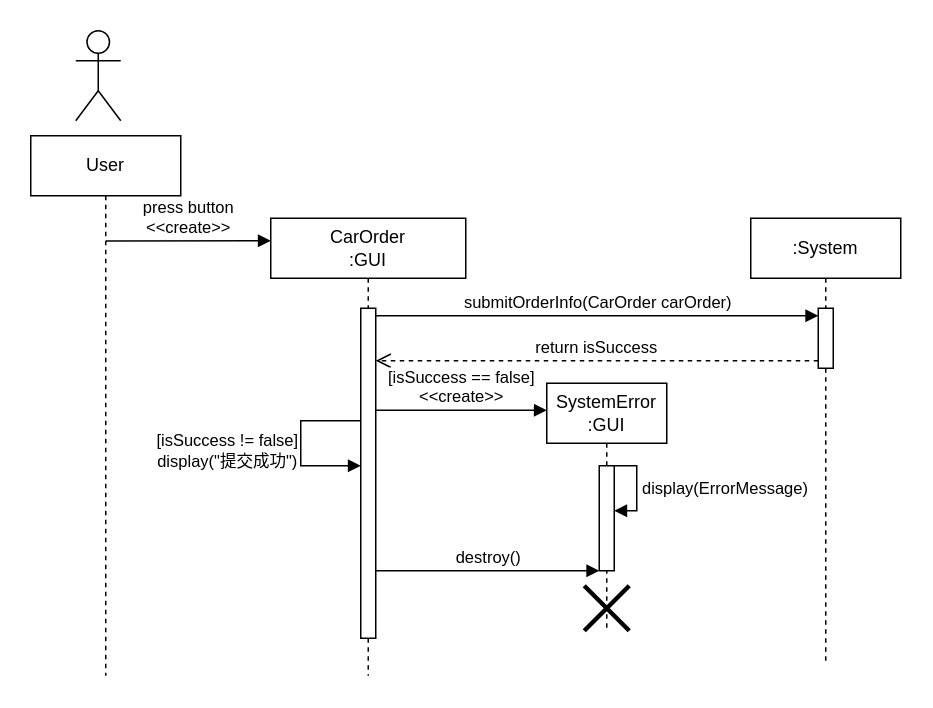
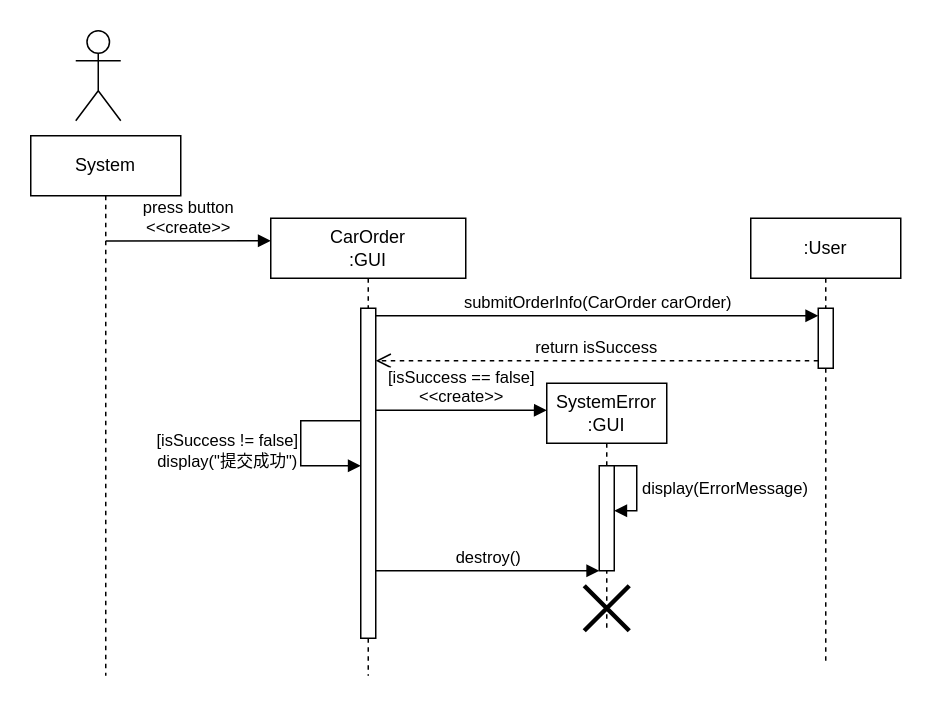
node "User": label "User" -> "System"
node ":System": label ":System" -> ":User"
